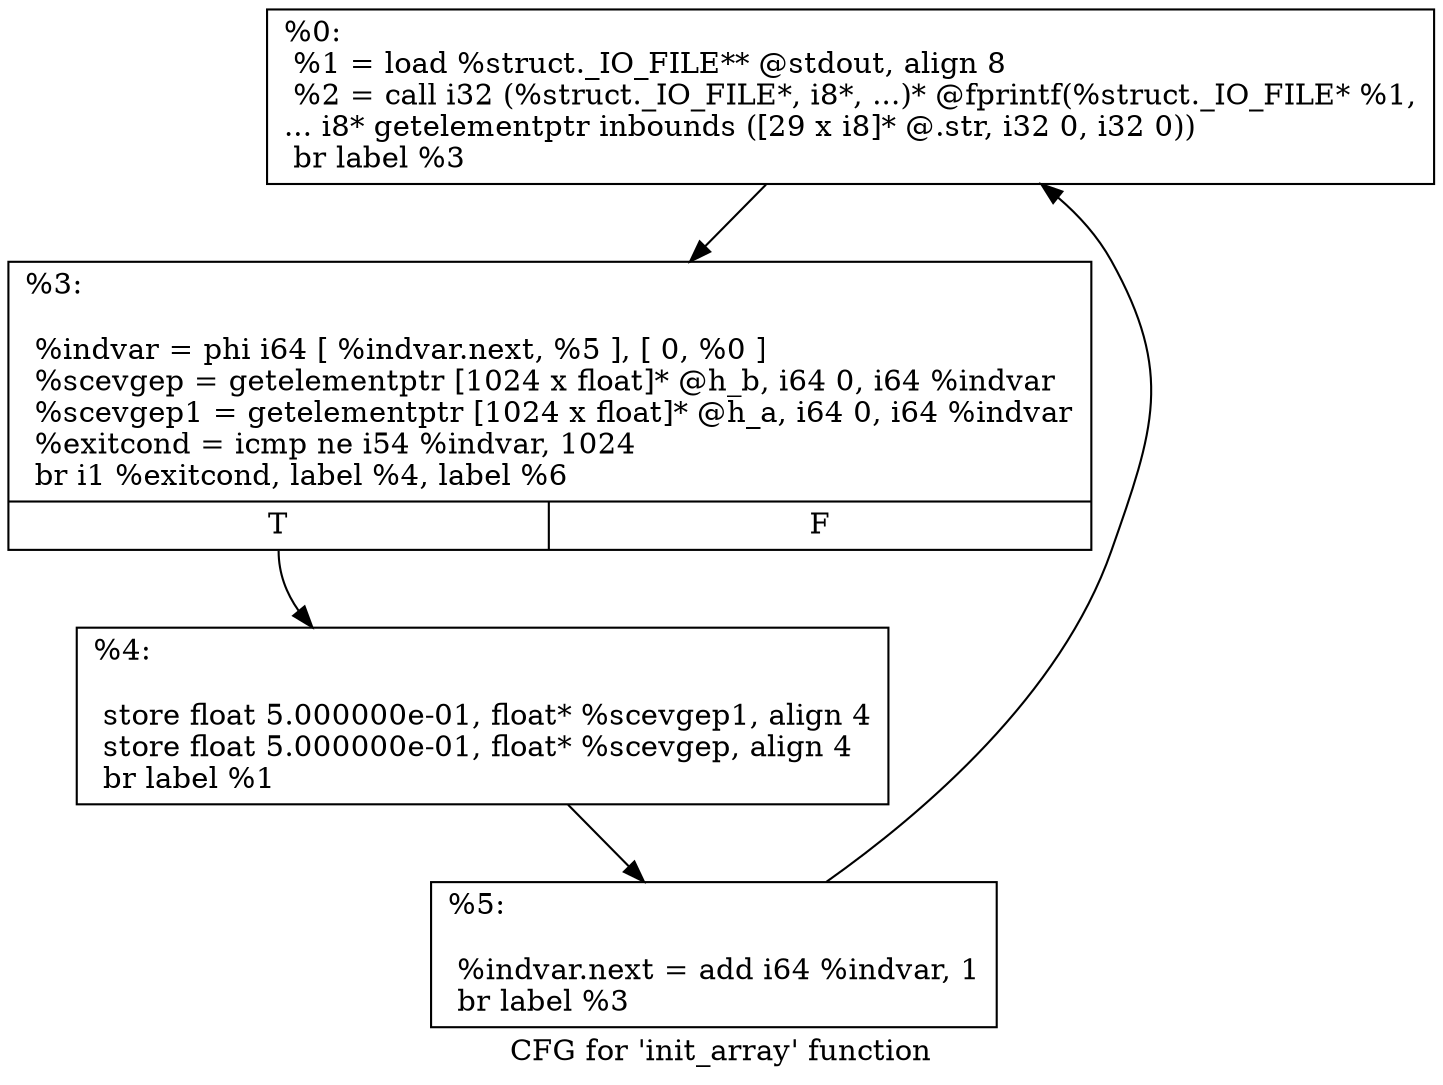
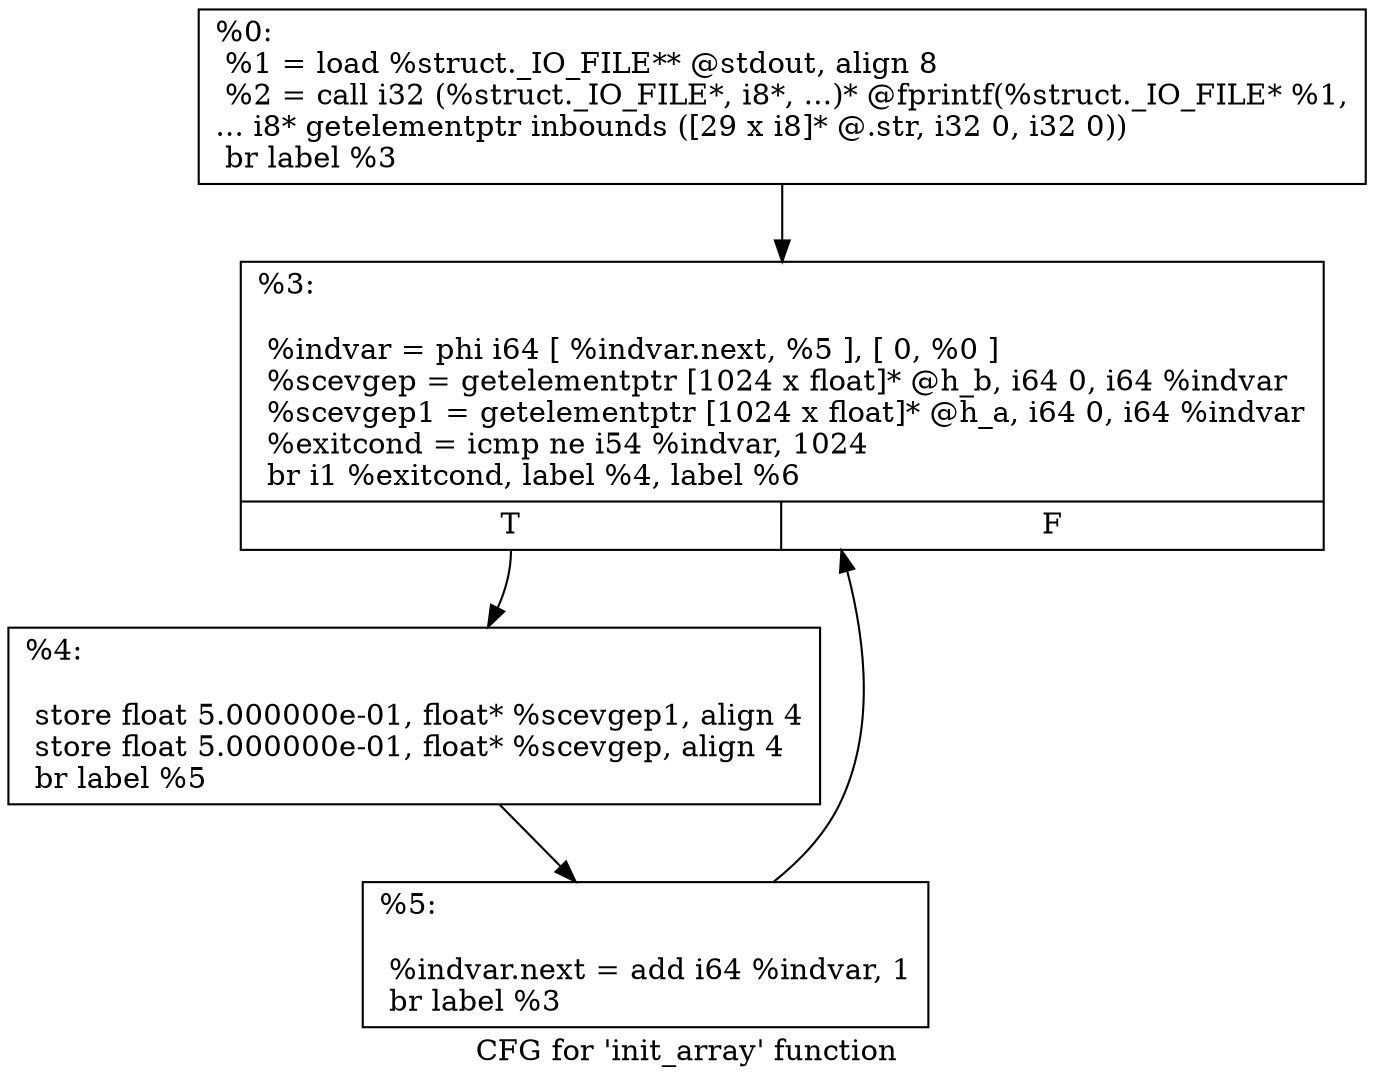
edge "%5:" -> "%0:": now "%5:" -> "%3:"
node "%4:": text "br label %1" -> "br label %5"
